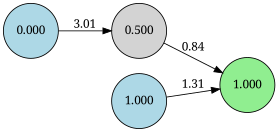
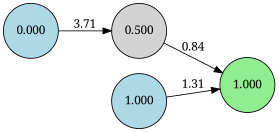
edge "0.000" -> "0.500": label "3.01" -> "3.71"
